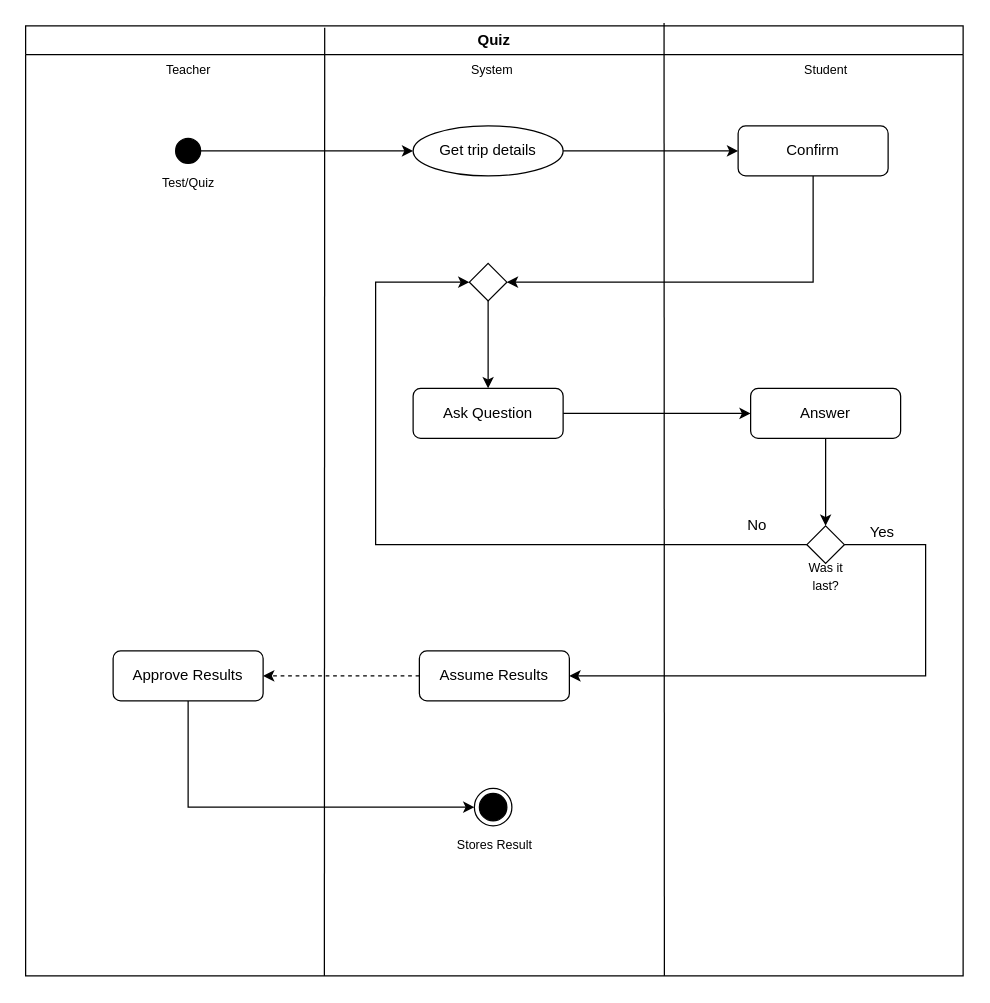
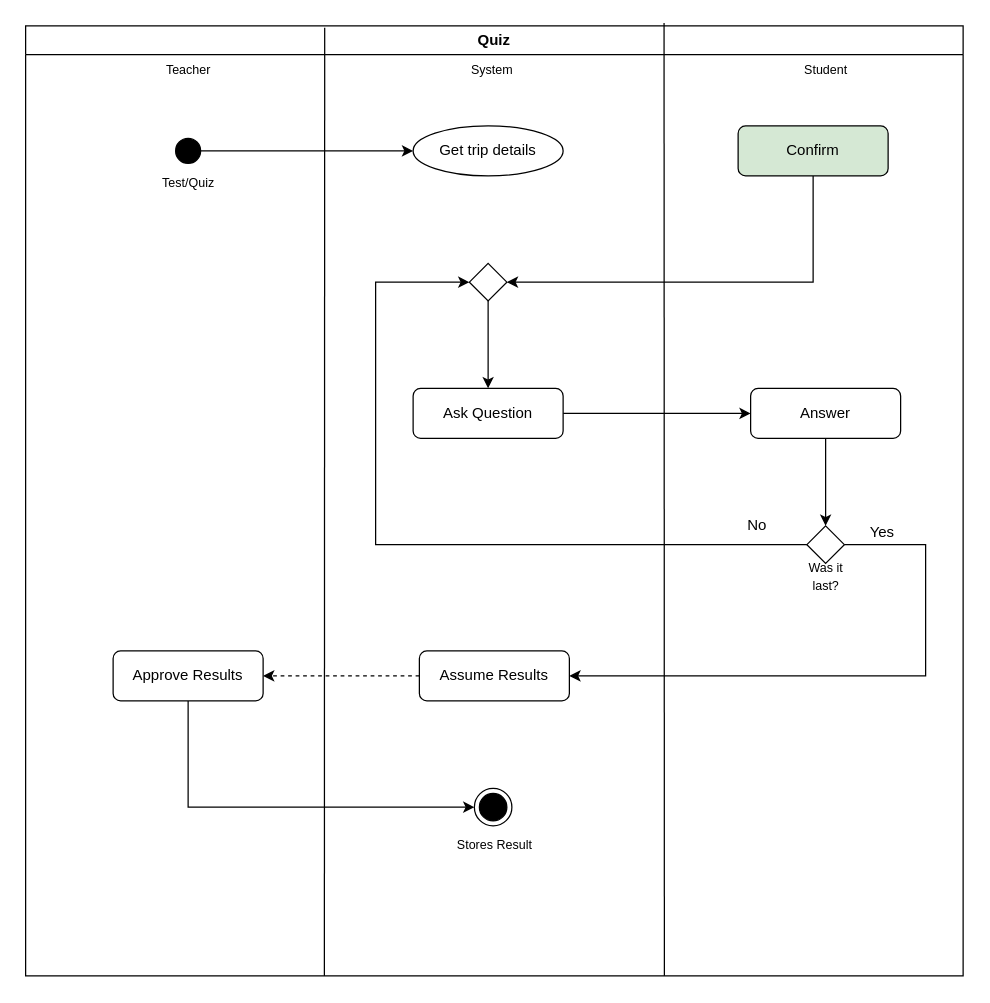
edge "Get trip details" -> "Confirm": removed
node "Confirm": fillcolor #ffffff -> #d5e8d4
